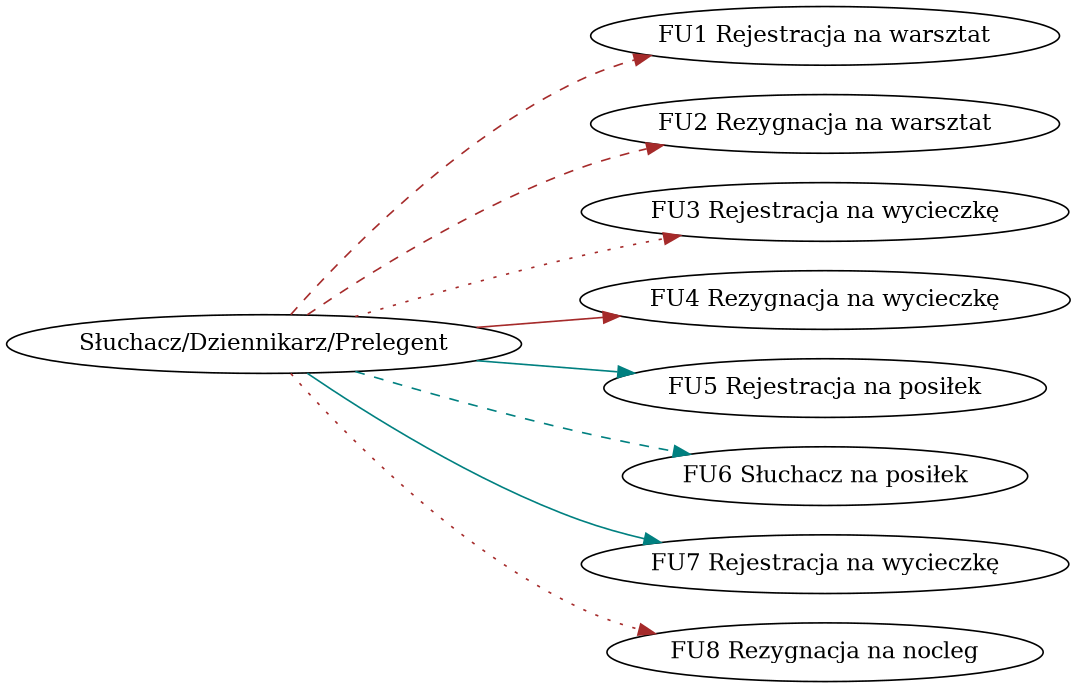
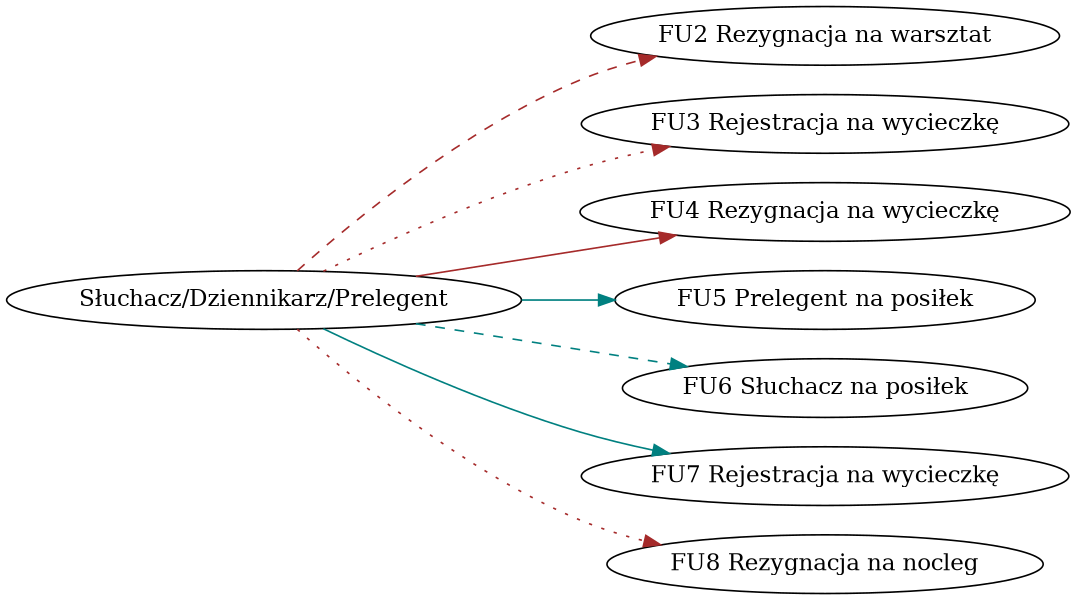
node "FU1 Rejestracja na warsztat": removed
node "FU5 Rejestracja na posiłek": label "FU5 Rejestracja na posiłek" -> "FU5 Prelegent na posiłek"
